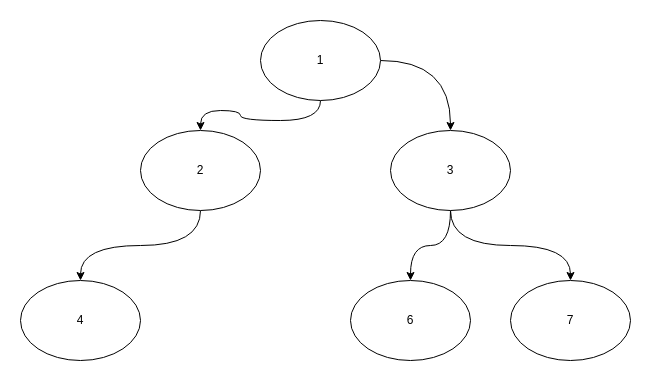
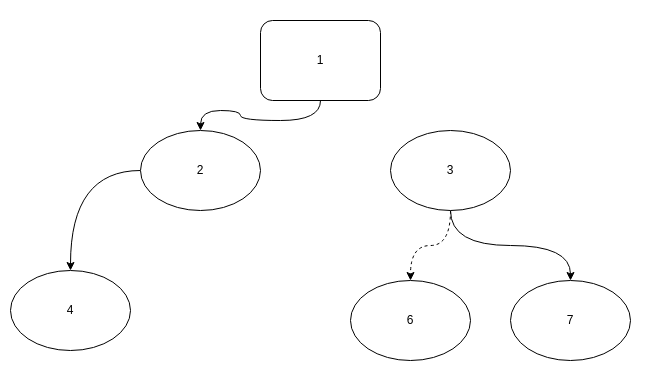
node "1": shape ellipse -> rounded rectangle
edge "1" -> "3": removed
edge "3" -> "6": style solid -> dashed
node "4": moved (81, 321) -> (71, 311)
